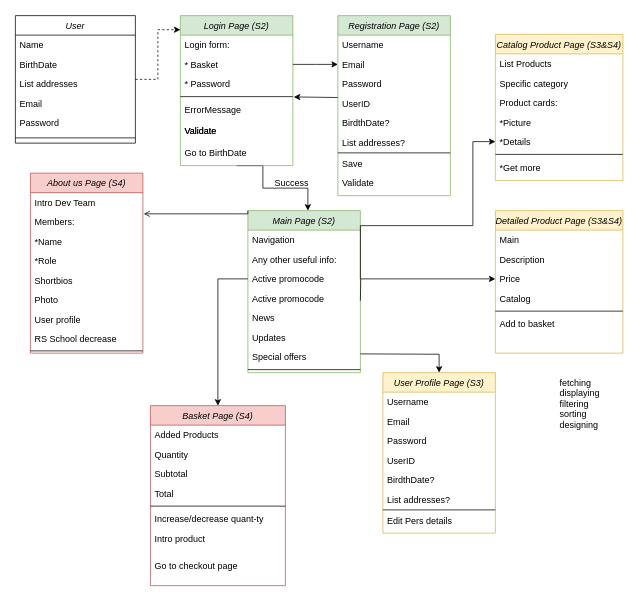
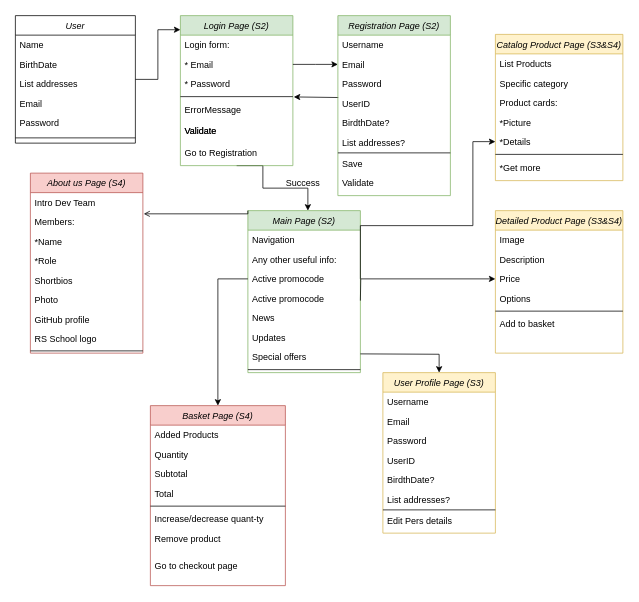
edge "User" -> "Login Page (S2)": style dashed -> solid
node "* Basket": label "* Basket" -> "* Email"
node "Go to BirthDate": label "Go to BirthDate" -> "Go to Registration"
node "Success": moved (293, 183) -> (304, 183)
node "Main": label "Main" -> "Image"
node "Catalog": label "Catalog" -> "Options"
node "User profile": label "User profile" -> "GitHub profile"
node "RS School decrease": label "RS School decrease" -> "RS School logo"
node "fetching displaying filtering sorting designing": removed
node "Intro product": label "Intro product" -> "Remove product"
